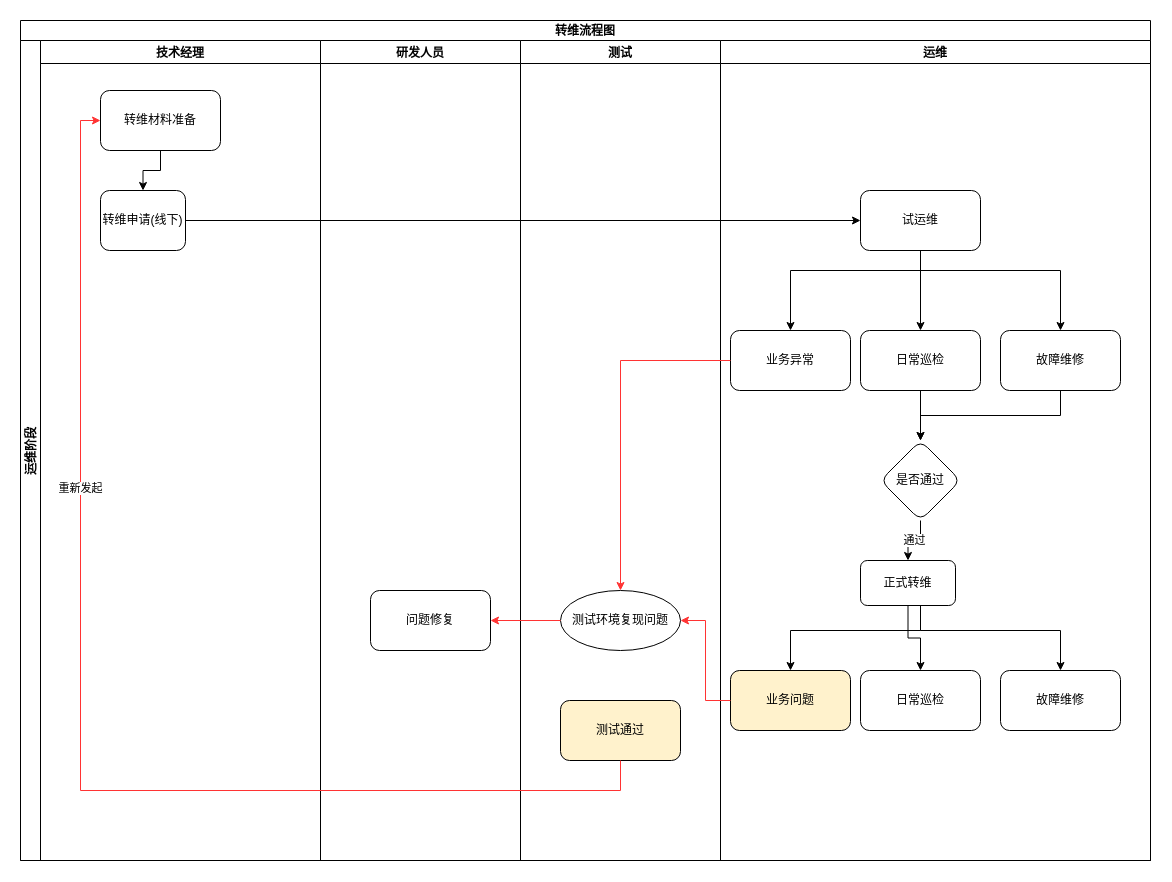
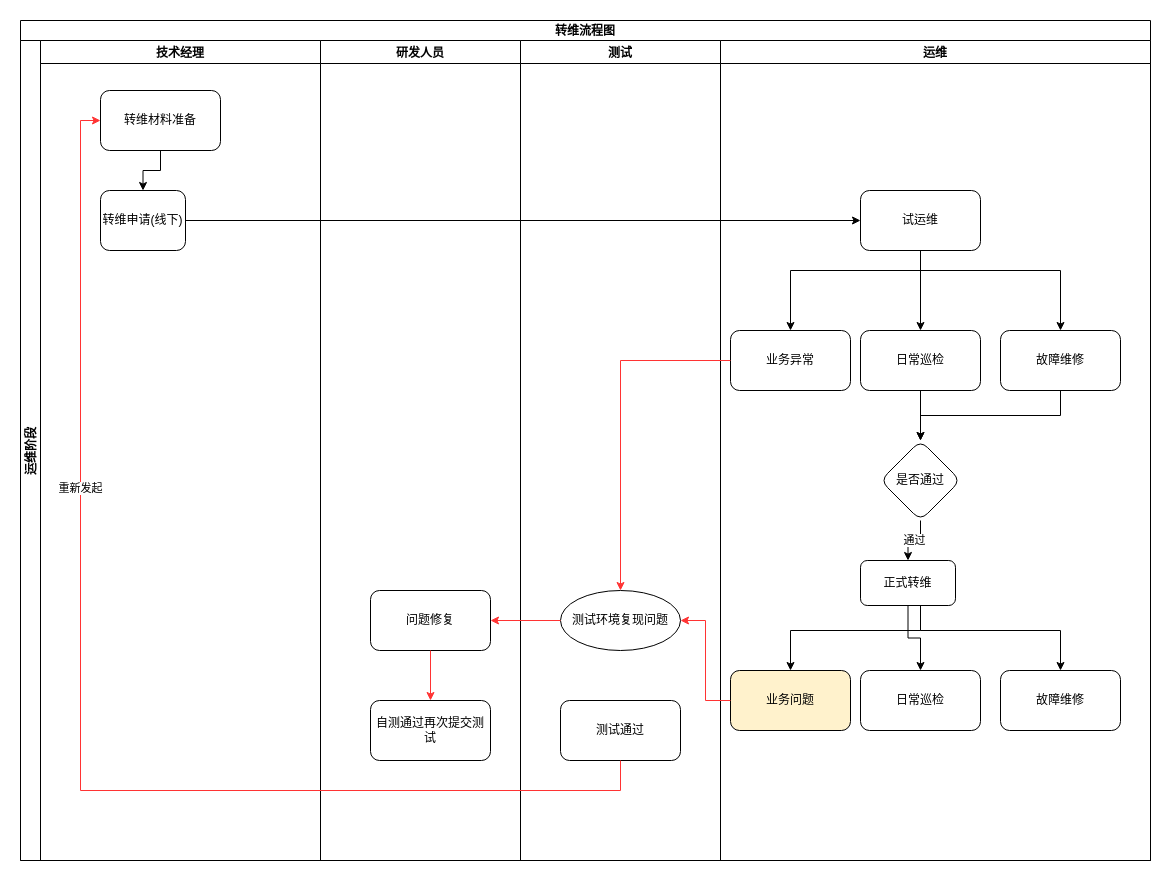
edge "问题修复" -> "自测通过再次提交测试": added
node "自测通过再次提交测试": added
node "测试通过": fillcolor #fff2cc -> #ffffff
